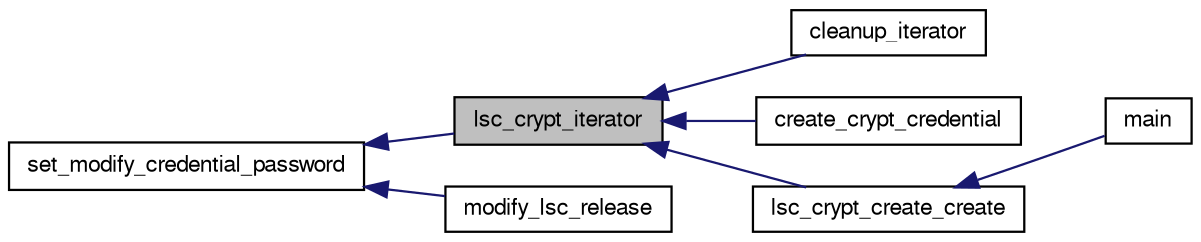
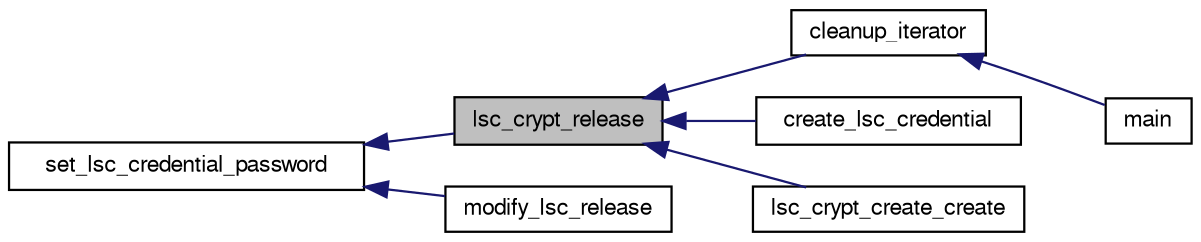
node "lsc_crypt_iterator": label "lsc_crypt_iterator" -> "lsc_crypt_release"
node "create_crypt_credential": label "create_crypt_credential" -> "create_lsc_credential"
edge "main" -> "lsc_crypt_create_create": now "main" -> "cleanup_iterator"
node "set_modify_credential_password": label "set_modify_credential_password" -> "set_lsc_credential_password"
